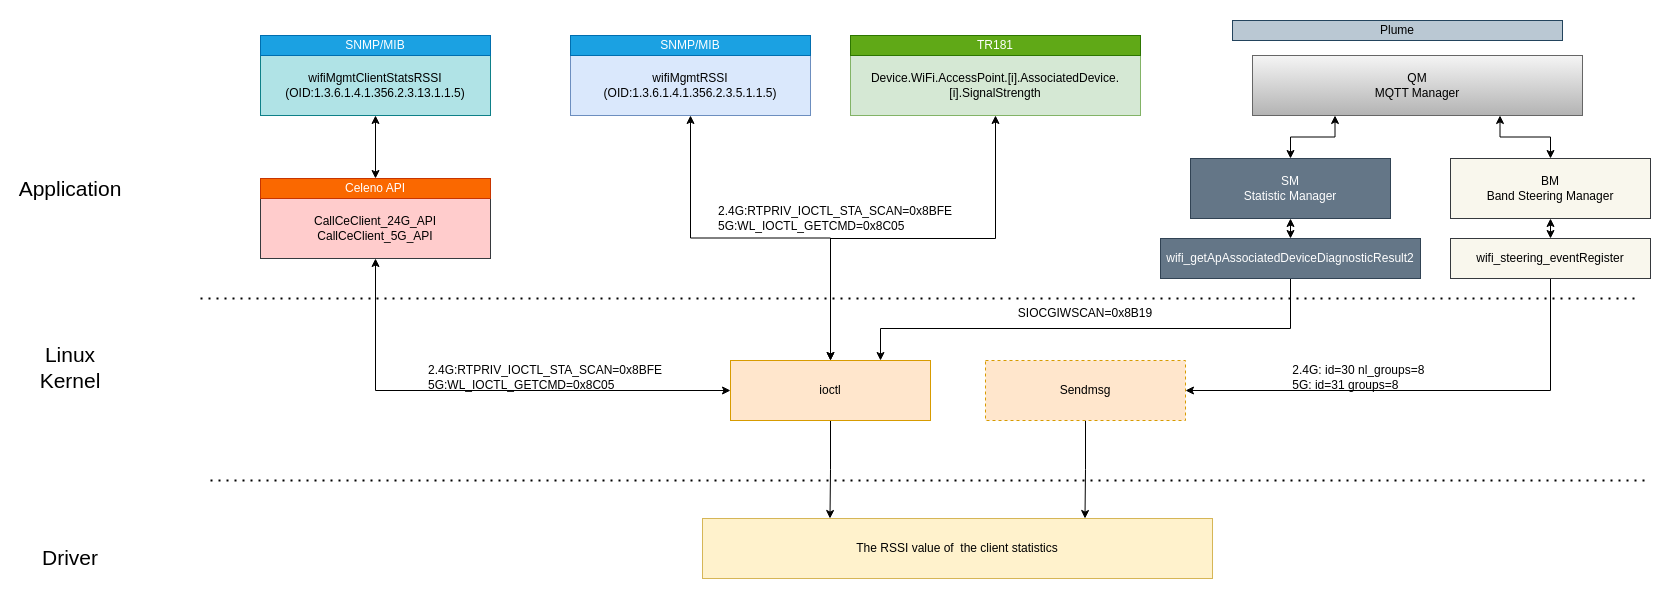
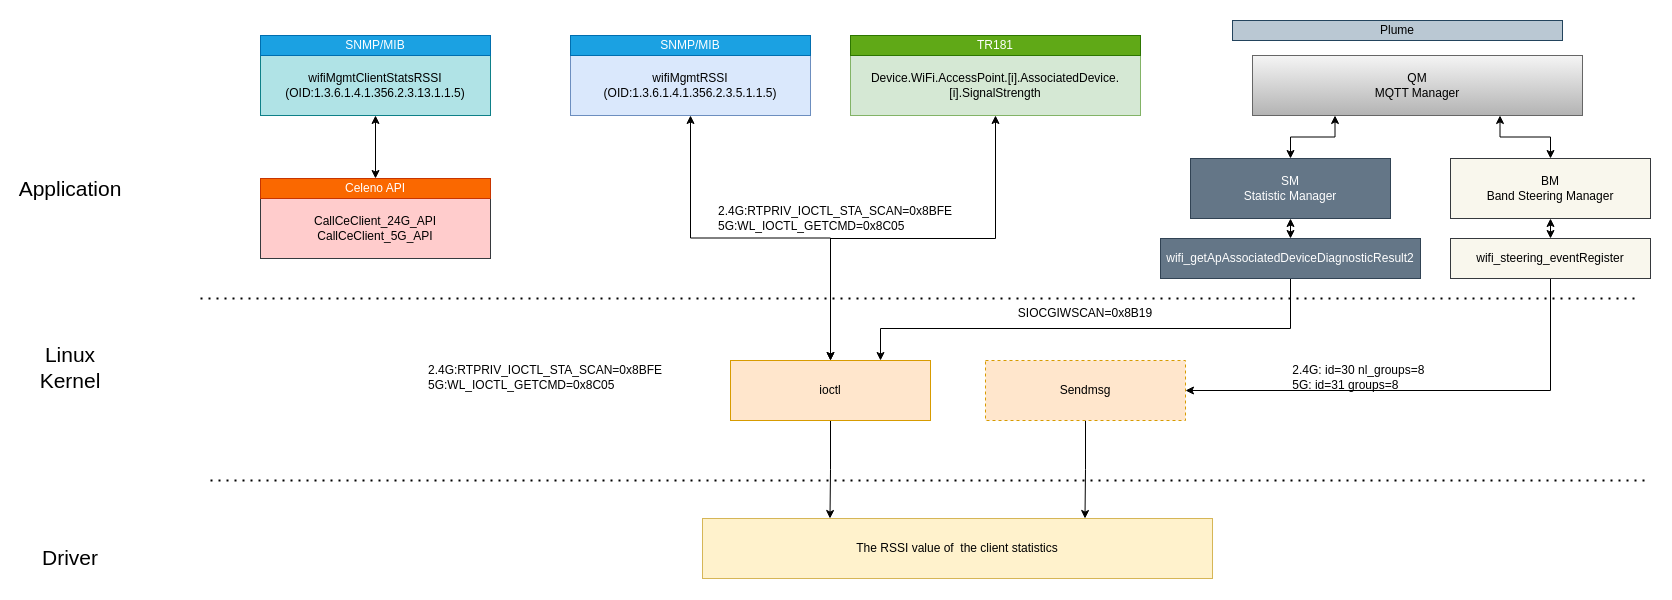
edge "CallCeClient_24G_API CallCeClient_5G_API" -- "ioctl": removed
